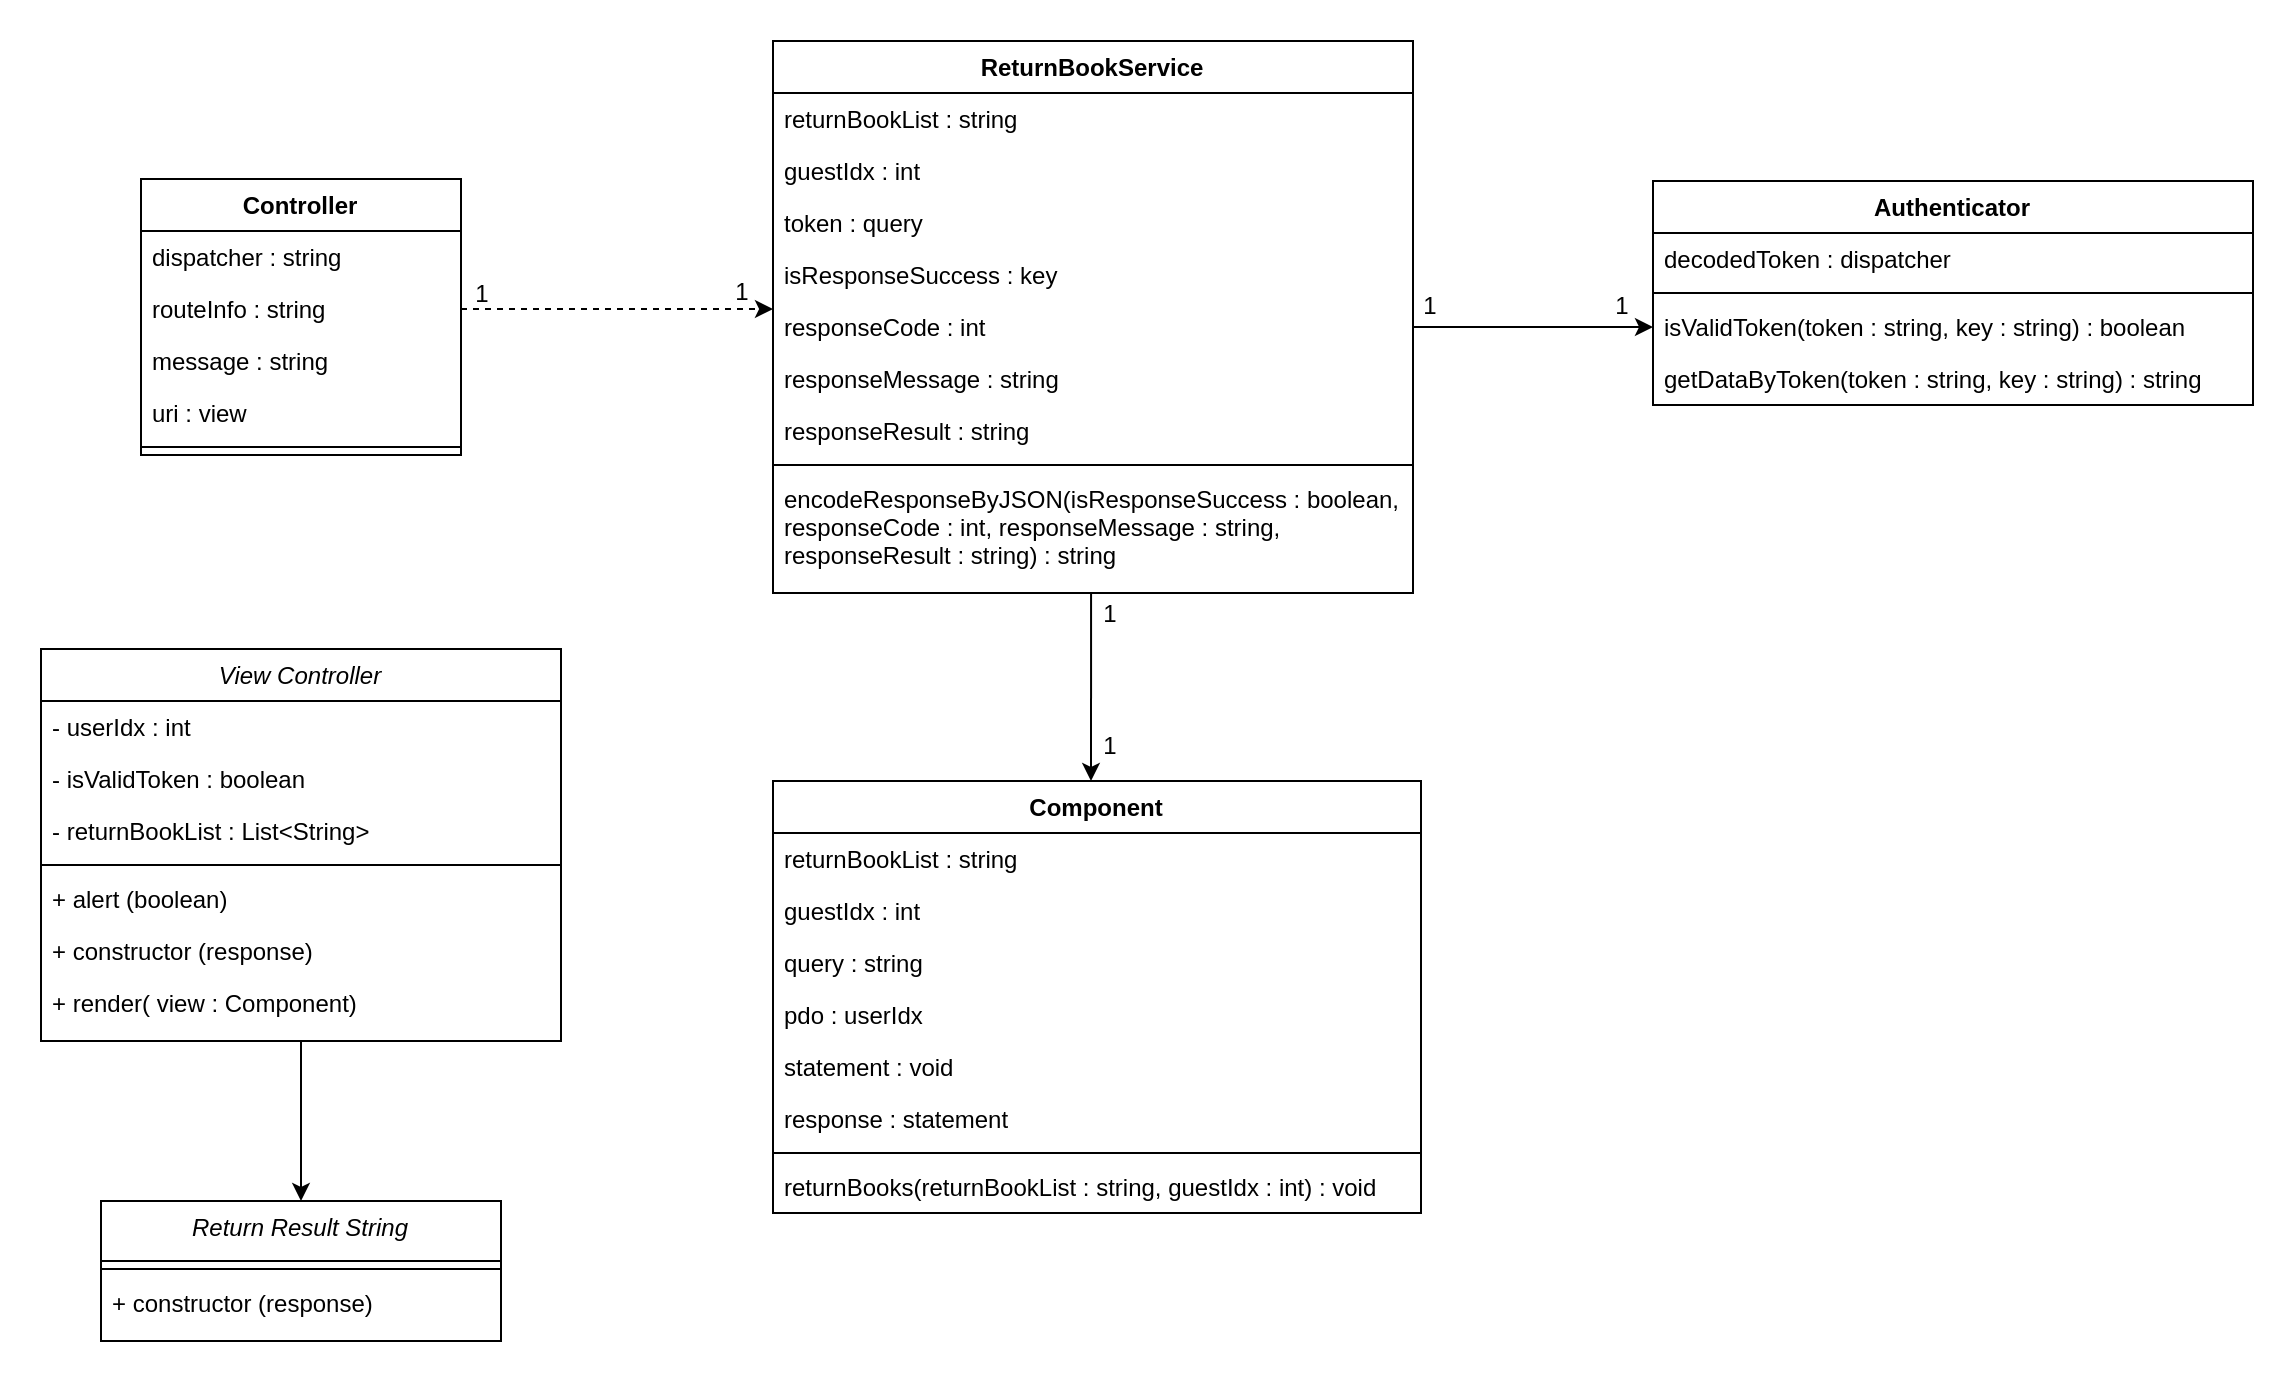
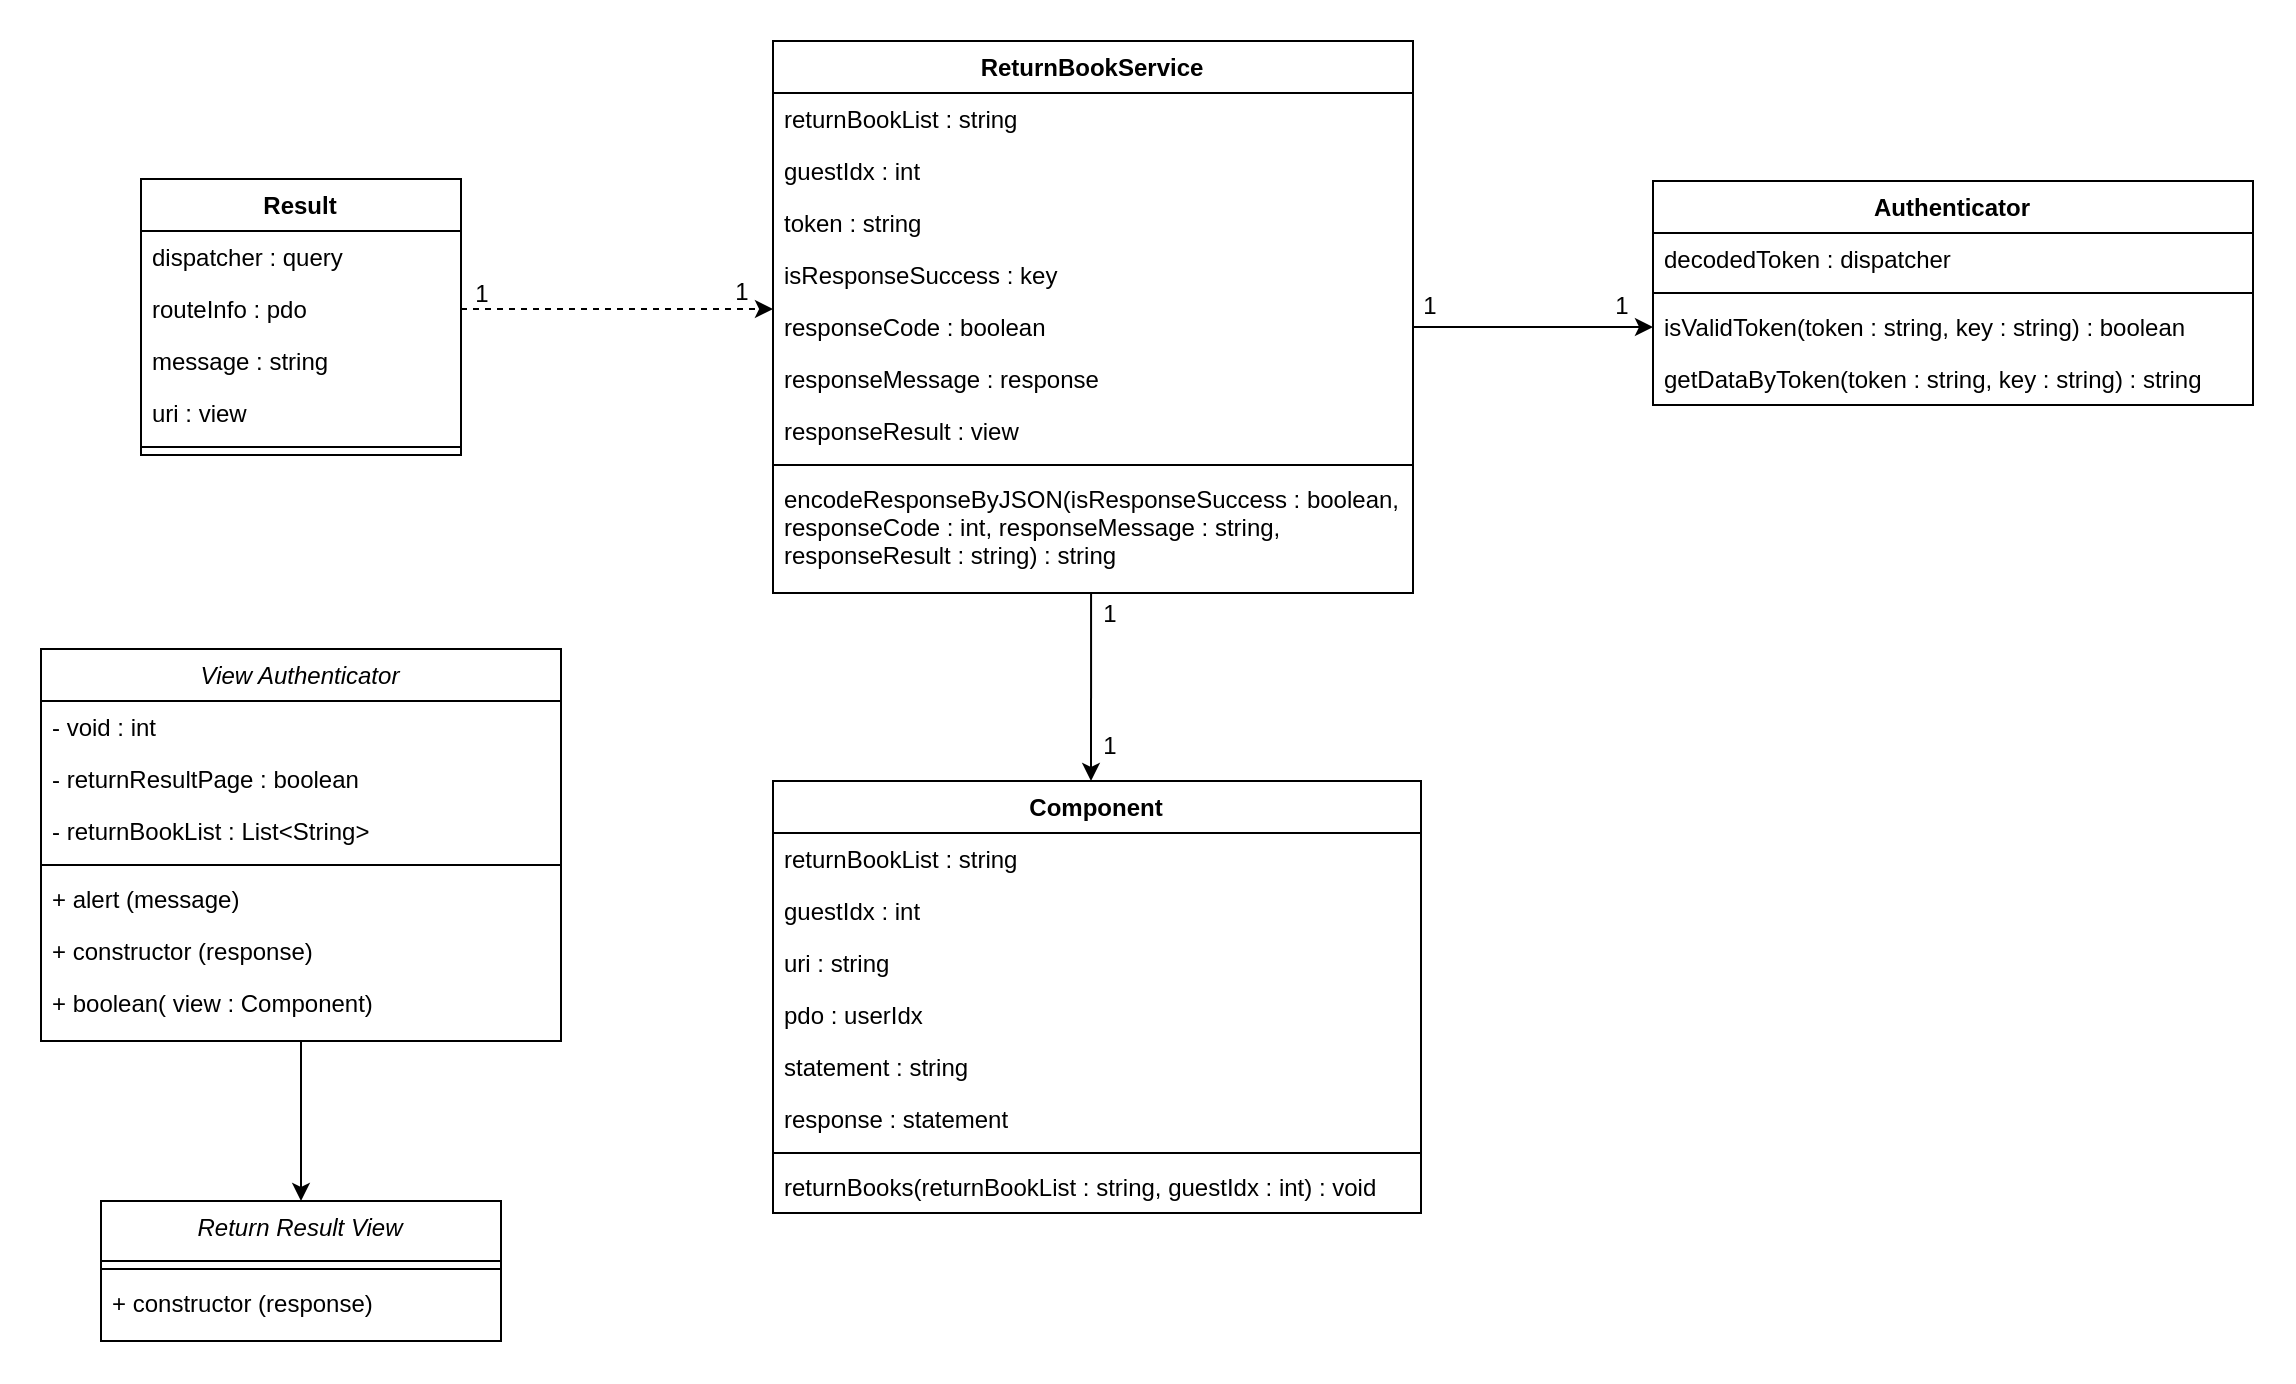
node "Controller": label "Controller" -> "Result"
node "token : query": label "token : query" -> "token : string"
node "dispatcher : string": label "dispatcher : string" -> "dispatcher : query"
node "routeInfo : string": label "routeInfo : string" -> "routeInfo : pdo"
node "responseCode : int": label "responseCode : int" -> "responseCode : boolean"
node "responseMessage : string": label "responseMessage : string" -> "responseMessage : response"
node "responseResult : string": label "responseResult : string" -> "responseResult : view"
node "View Controller": label "View Controller" -> "View Authenticator"
node "- userIdx : int": label "- userIdx : int" -> "- void : int"
node "- isValidToken : boolean": label "- isValidToken : boolean" -> "- returnResultPage : boolean"
node "+ alert (boolean)": label "+ alert (boolean)" -> "+ alert (message)"
node "query : string": label "query : string" -> "uri : string"
node "+ render( view : Component)": label "+ render( view : Component)" -> "+ boolean( view : Component)"
node "statement : void": label "statement : void" -> "statement : string"
node "Return Result String": label "Return Result String" -> "Return Result View"
